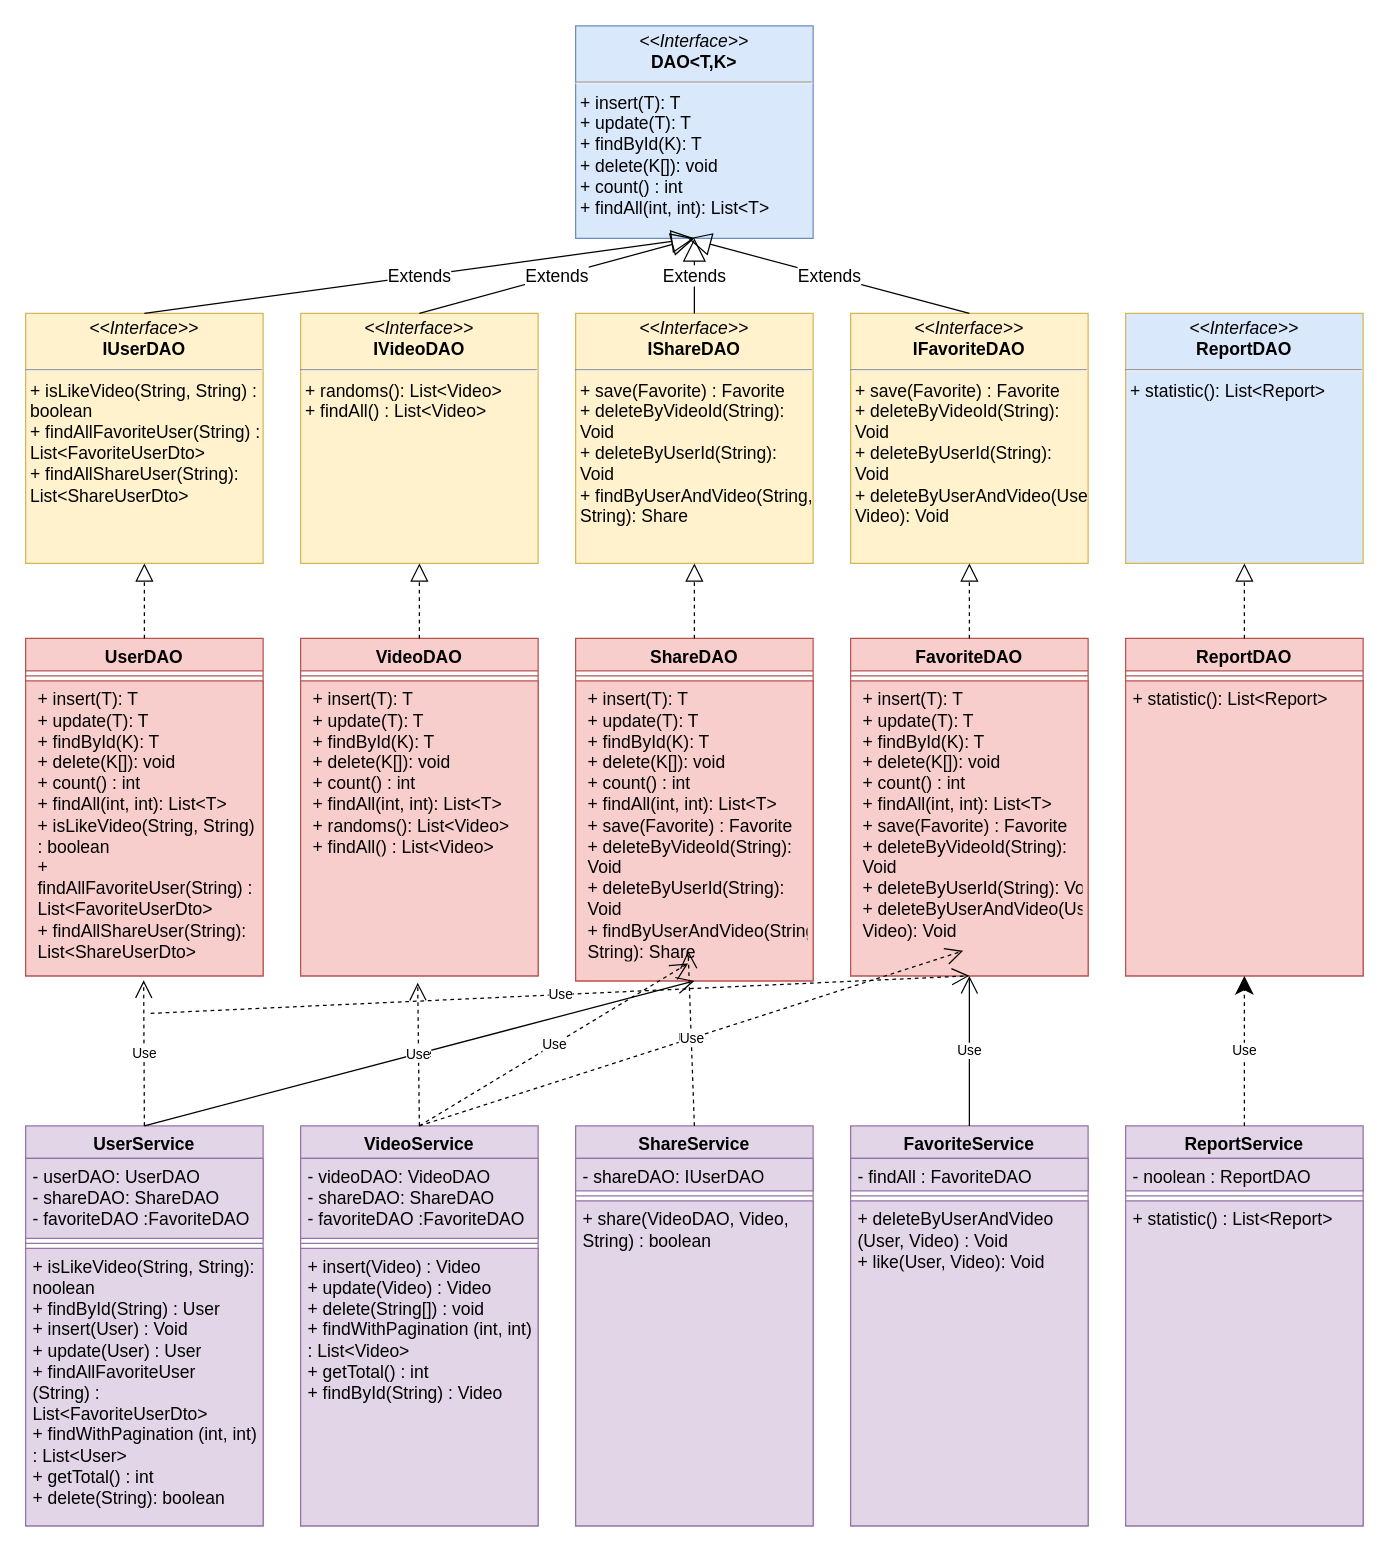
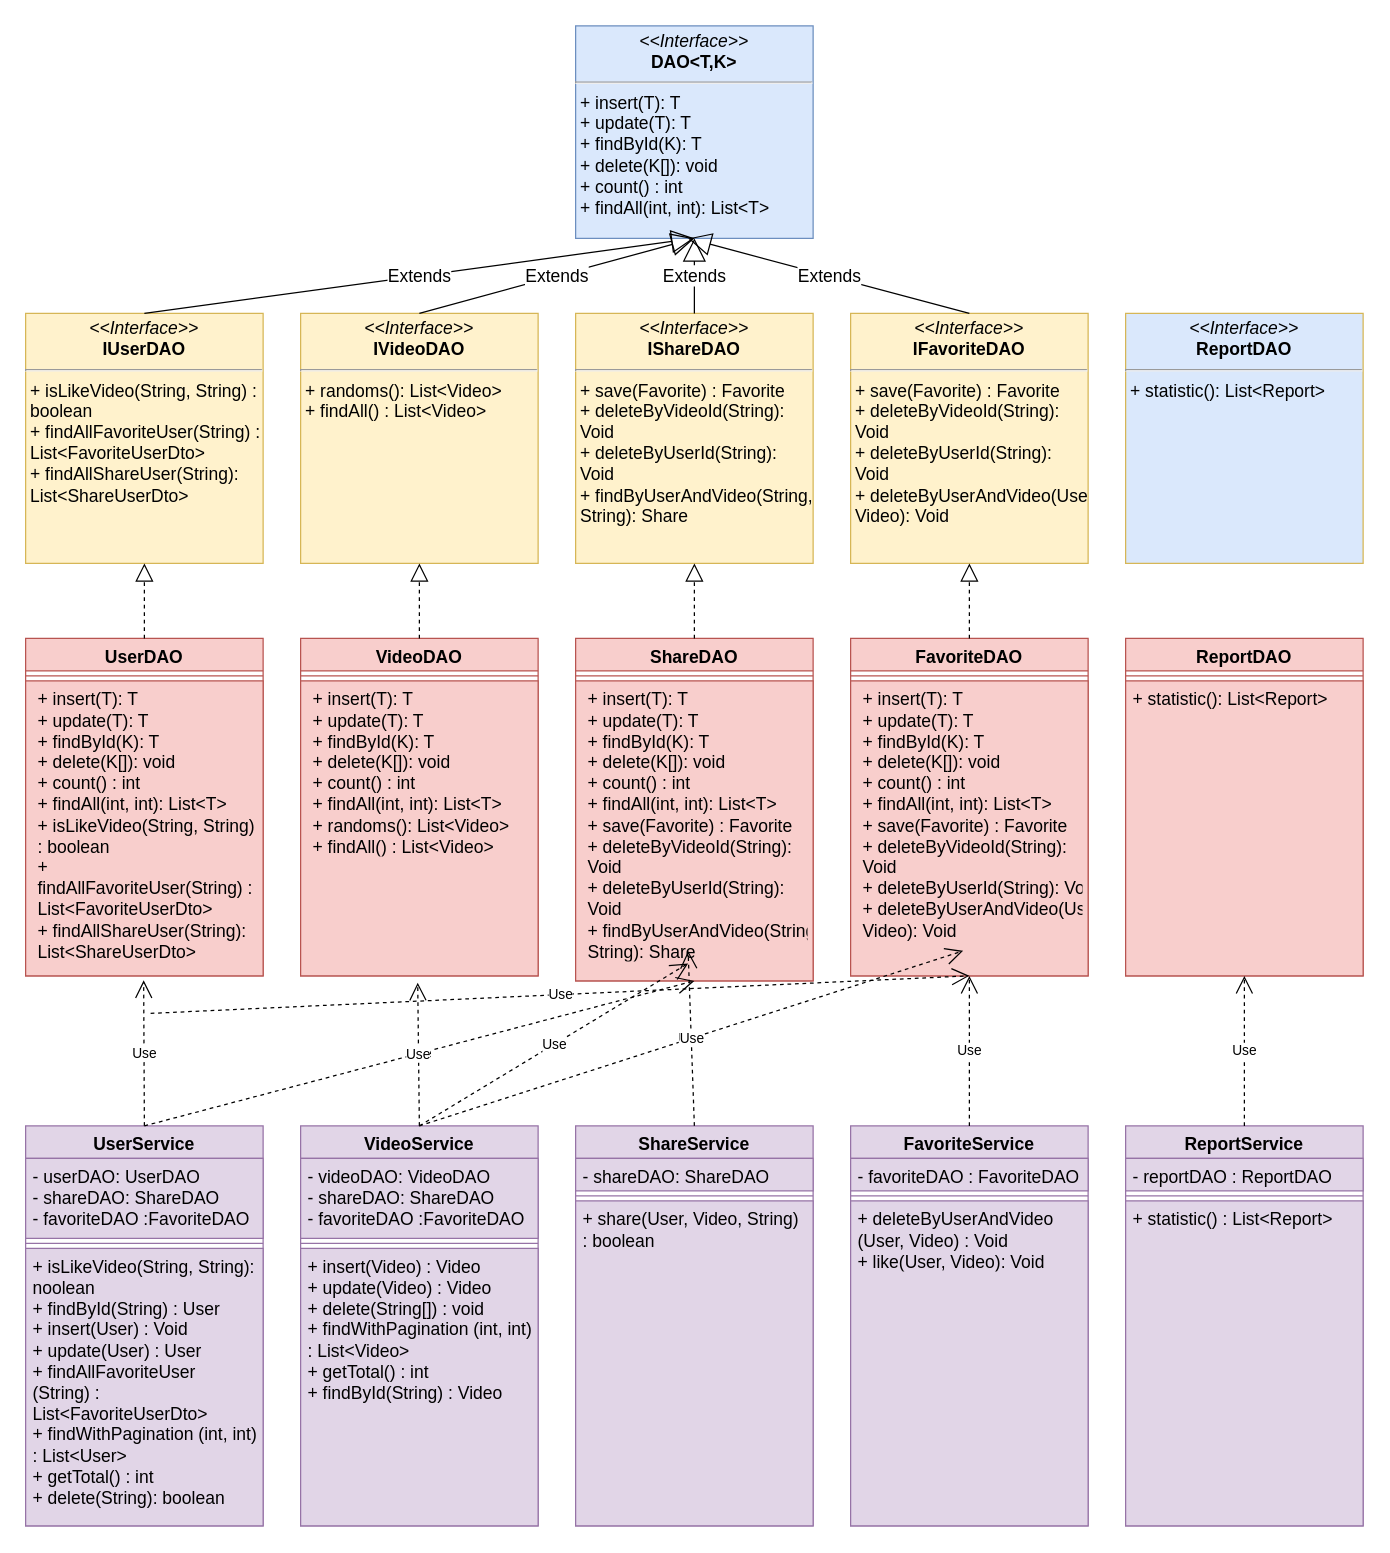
edge "ReportDAO" -> "<<Interface>>ReportDAO + statistic(): List<Report>": removed
edge "ReportService" -> "ReportDAO": arrowhead classic -> open
edge "FavoriteService" -> "FavoriteDAO": style solid -> dashed
edge "UserService" -> "ShareDAO": style solid -> dashed
node "- shareDAO: IUserDAO": label "- shareDAO: IUserDAO" -> "- shareDAO: ShareDAO"
node "- findAll : FavoriteDAO": label "- findAll : FavoriteDAO" -> "- favoriteDAO : FavoriteDAO"
node "- noolean : ReportDAO": label "- noolean : ReportDAO" -> "- reportDAO : ReportDAO"
node "+ share(VideoDAO, Video, String) : boolean": label "+ share(VideoDAO, Video, String) : boolean" -> "+ share(User, Video, String) : boolean"
